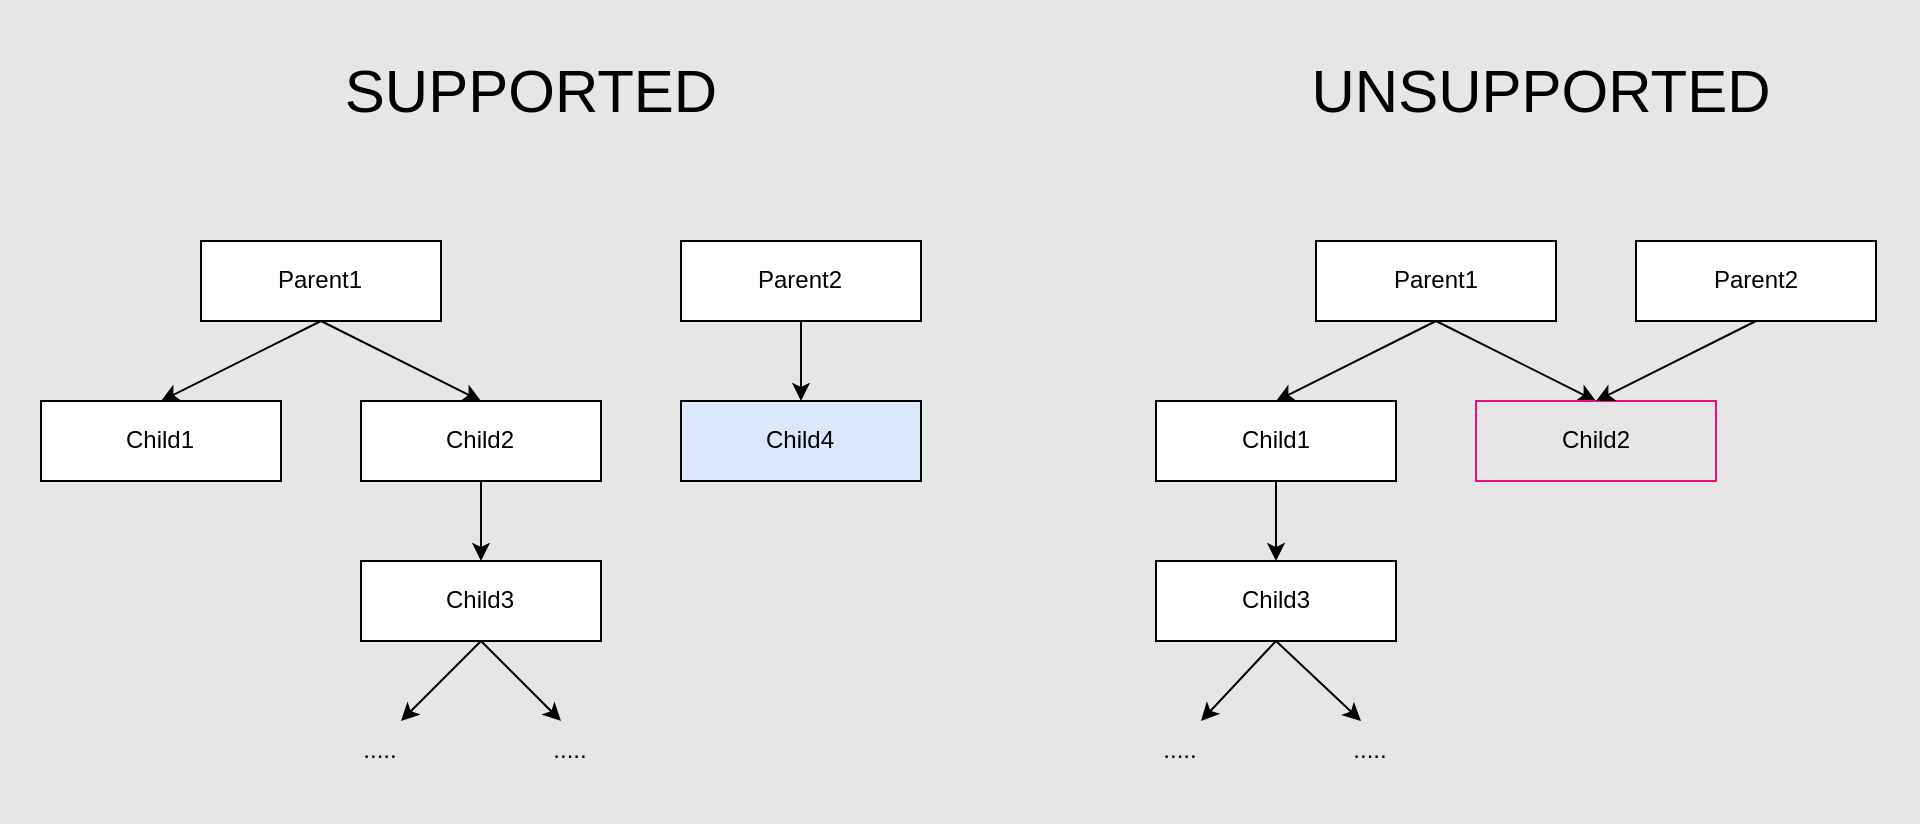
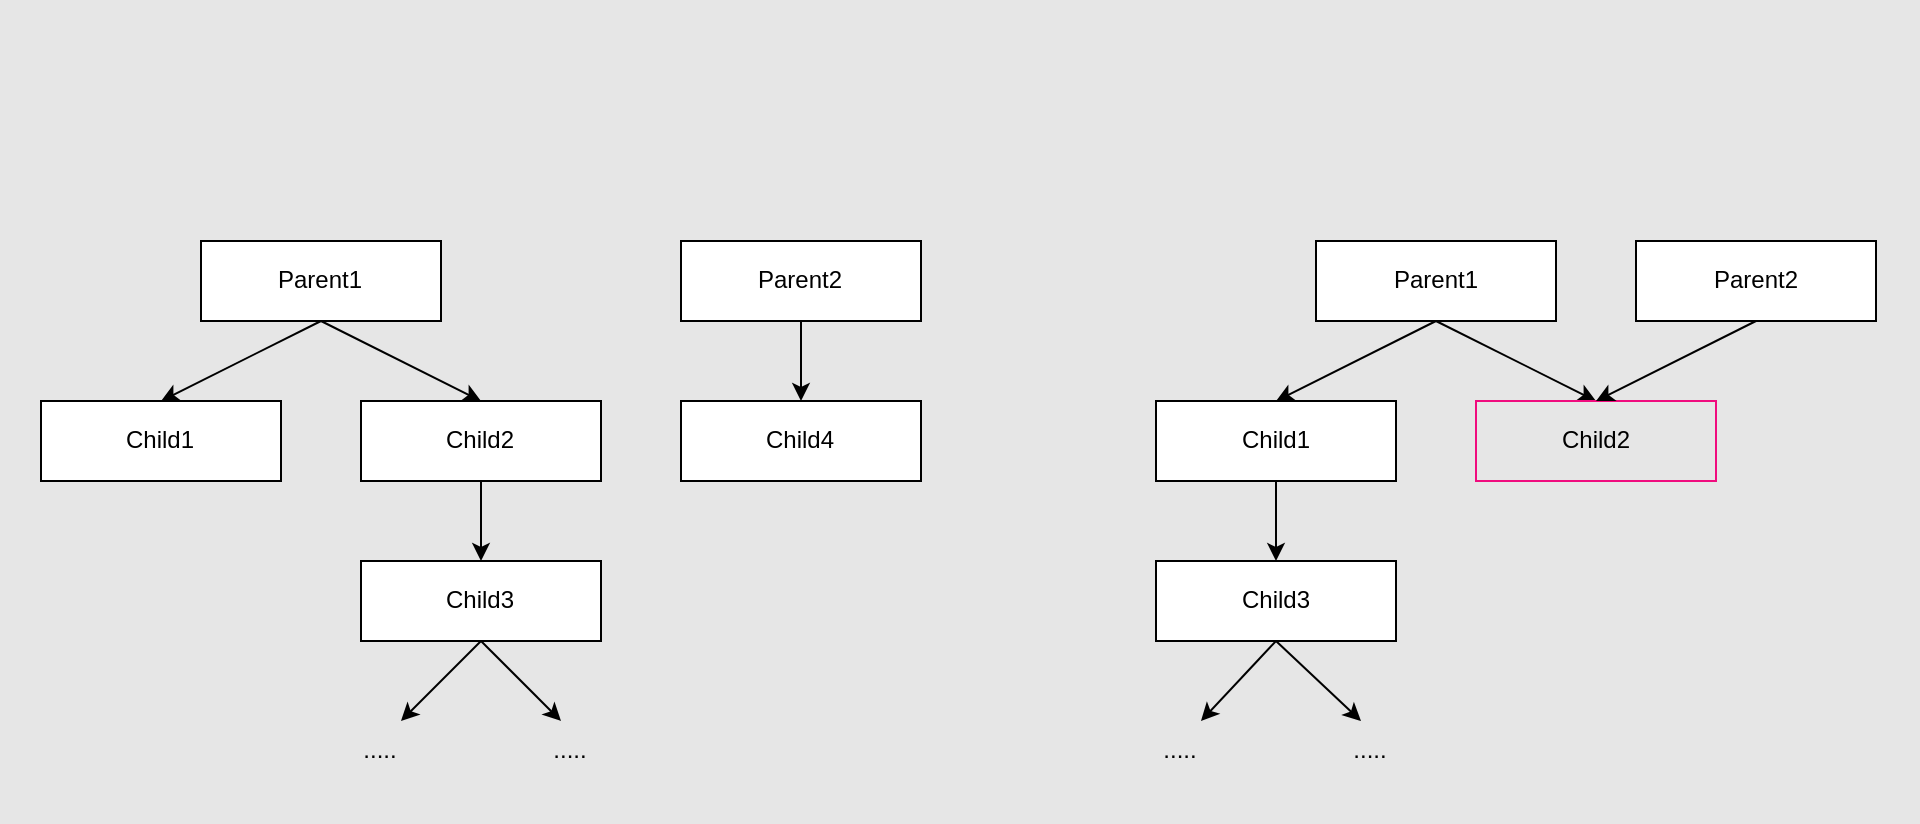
node "SUPPORTED": removed
node "UNSUPPORTED": removed
node "Child4": fillcolor #dae8fc -> #ffffff
